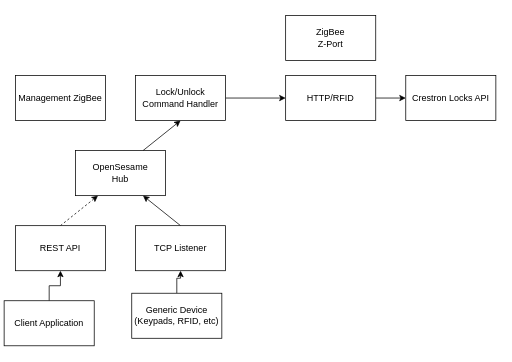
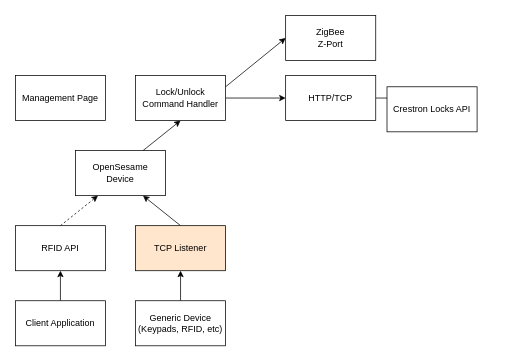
edge "Lock/Unlock Command Handler" -> "ZigBee Z-Port": added
node "Management ZigBee": label "Management ZigBee" -> "Management Page"
node "HTTP/RFID": label "HTTP/RFID" -> "HTTP/TCP"
node "Crestron Locks API": moved (450, 98) -> (432, 109)
node "OpenSesame Hub": label "OpenSesame Hub" -> "OpenSesame Device"
node "REST API": label "REST API" -> "RFID API"
node "TCP Listener": fillcolor #ffffff -> #ffe6cc
node "Generic Device (Keypads, RFID, etc)": moved (177, 315) -> (180, 323)
node "Client Application": moved (49, 323) -> (60, 323)
